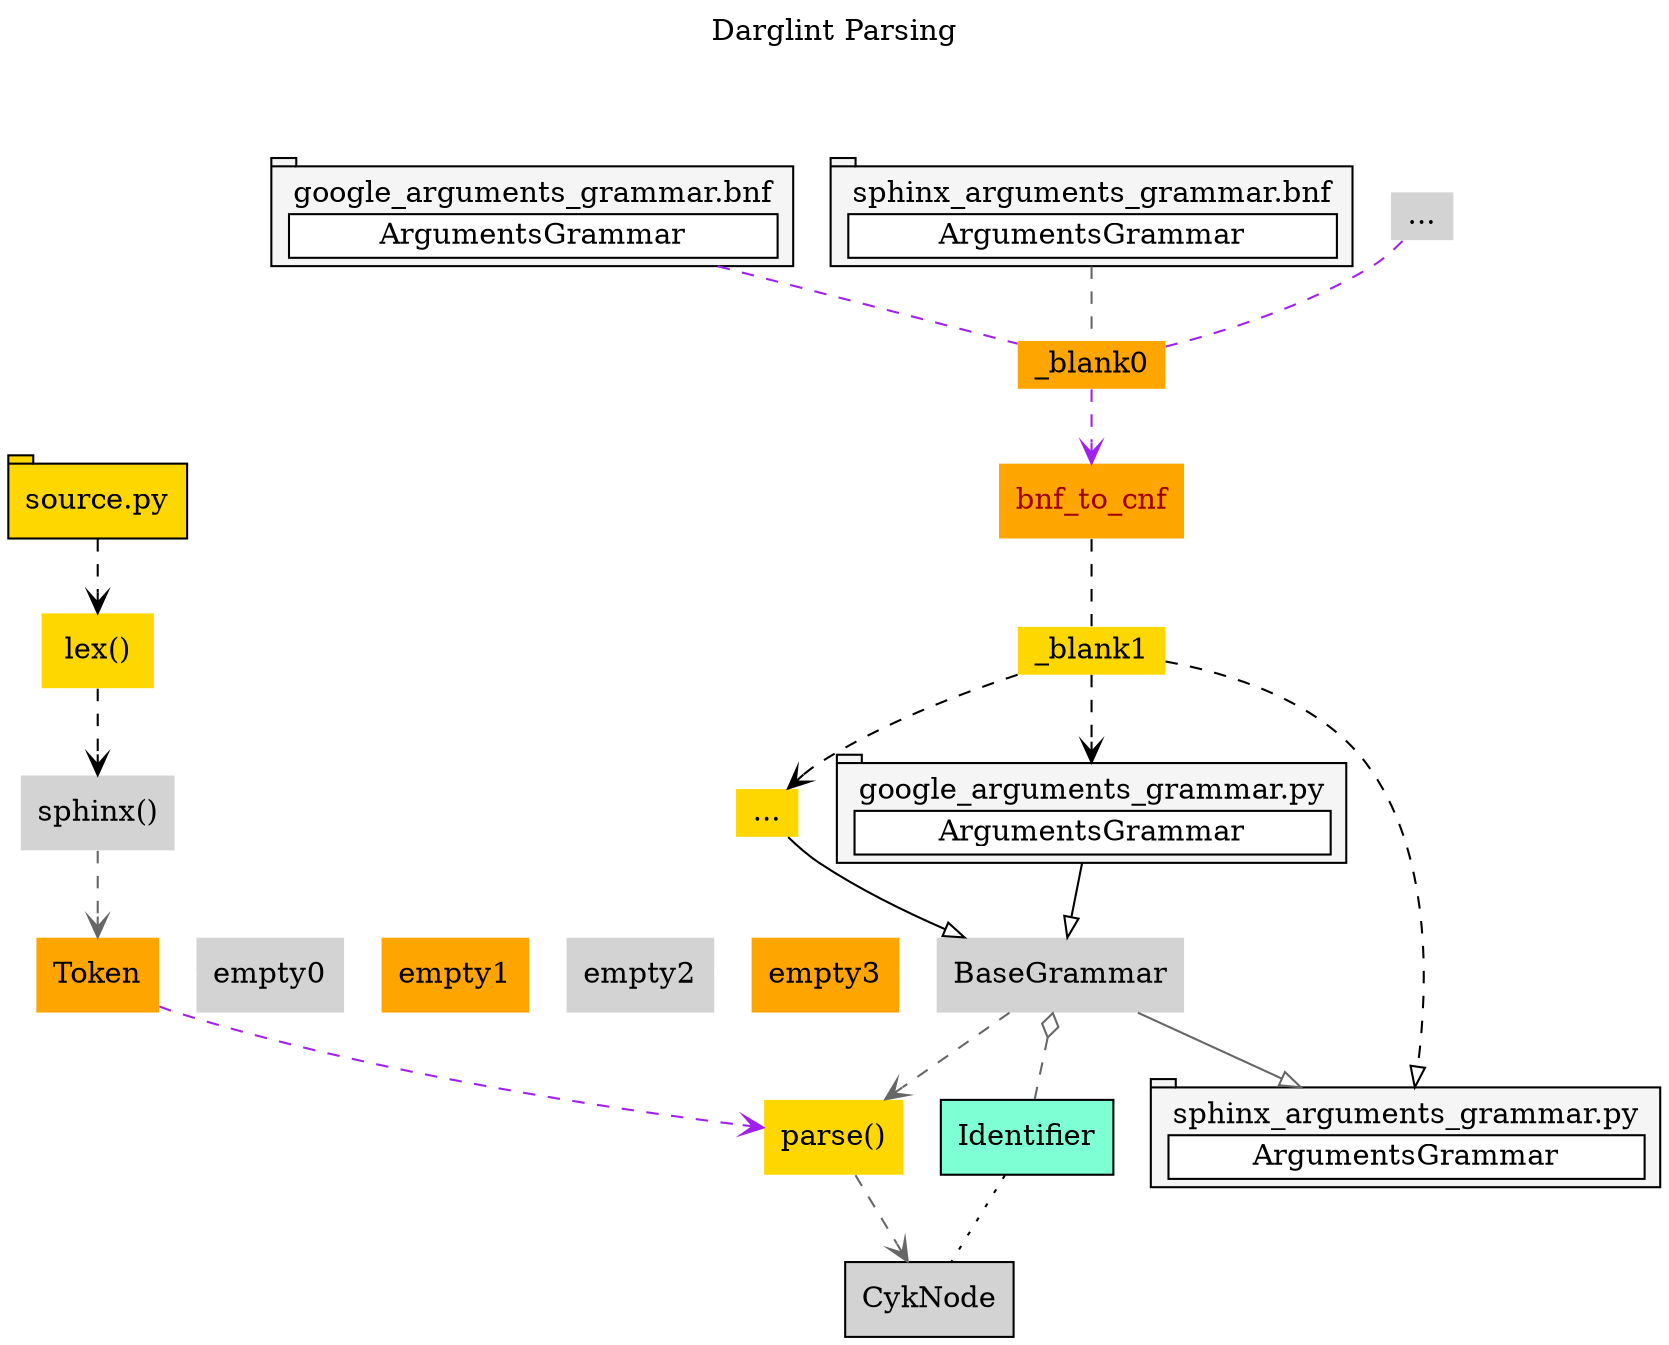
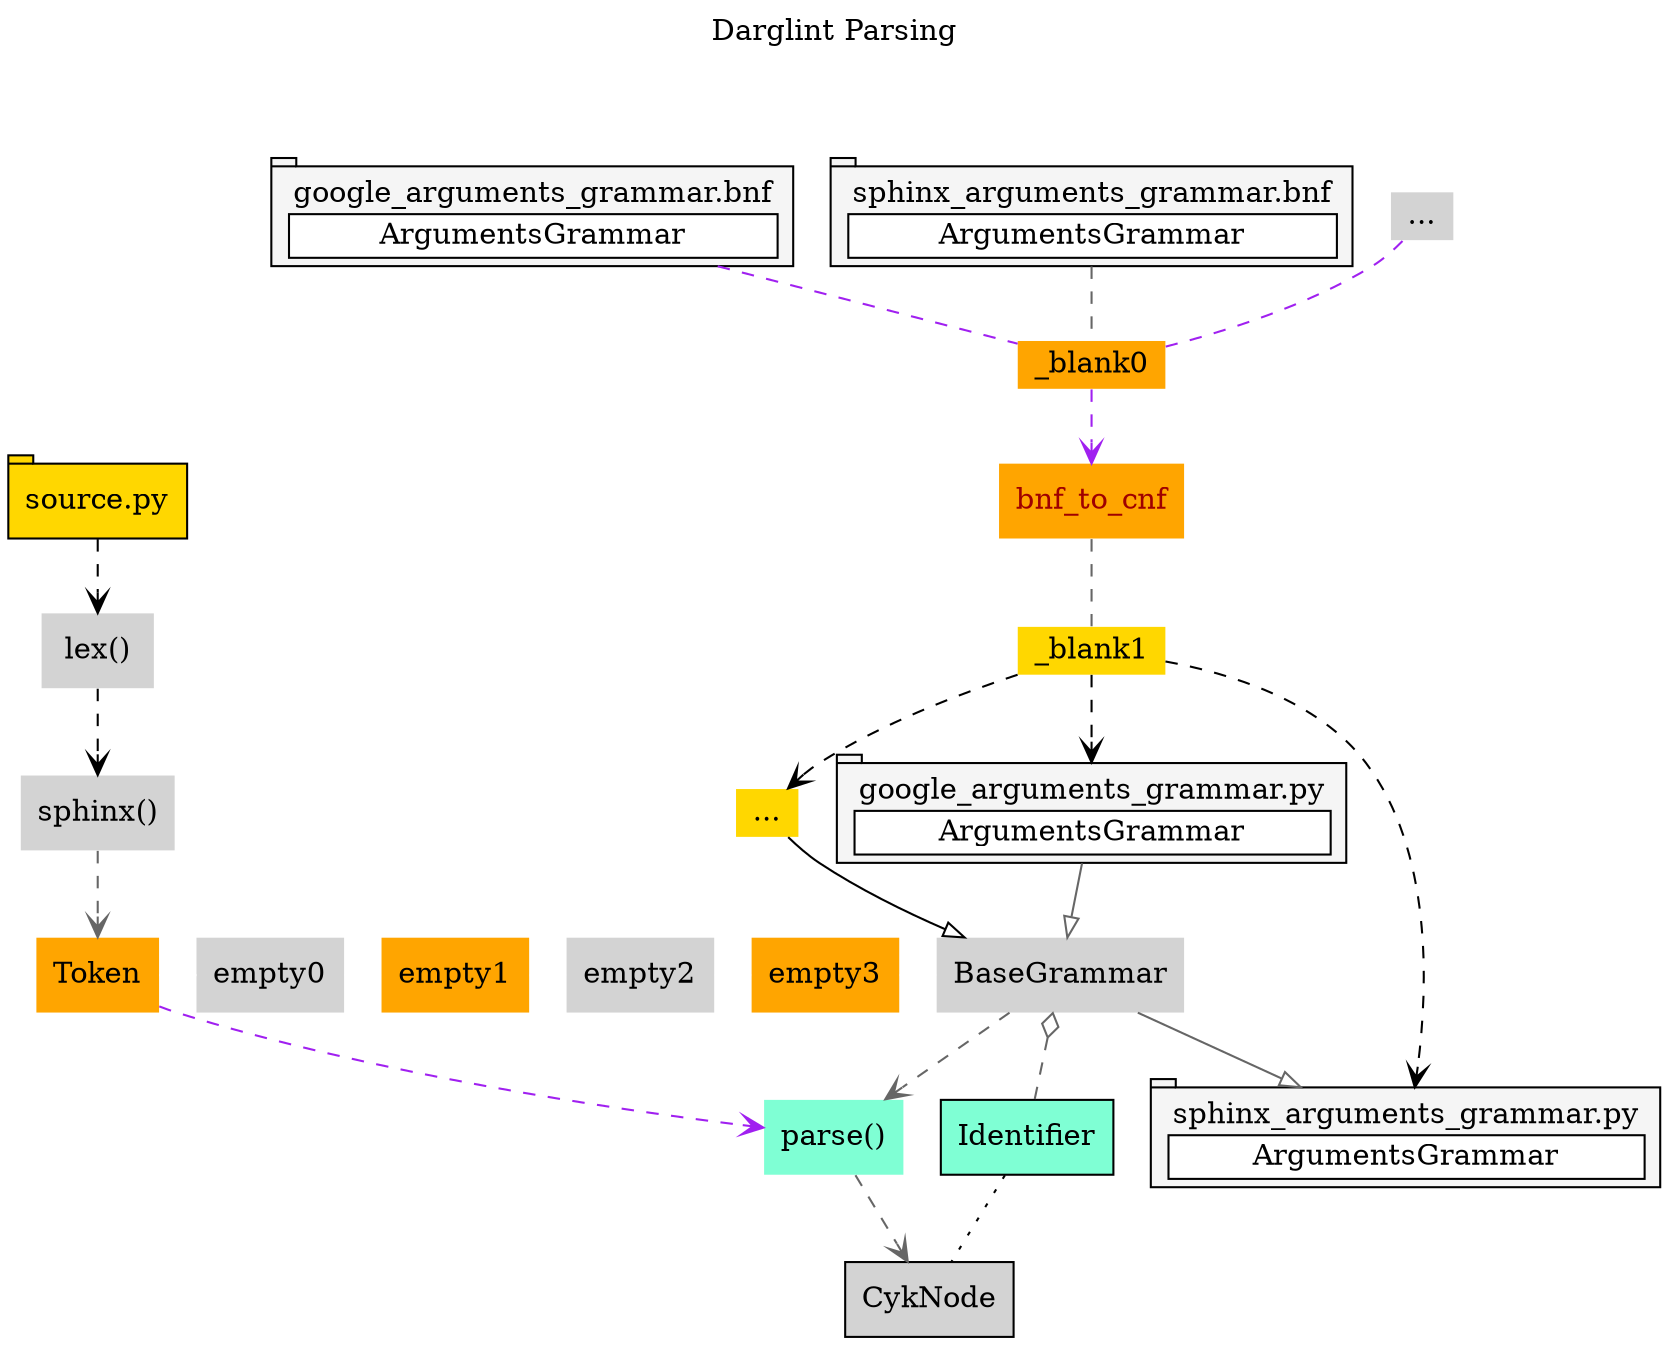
edge "bnf_to_cnf" -- "_blank1": color black -> gray40
node "lex()": fillcolor gold -> lightgrey
edge "_blank1" -> "sphinx_arguments_grammar.py": arrowhead onormal -> vee
edge "google_arguments_grammar.py" -> "BaseGrammar": color black -> gray40
node "parse()": fillcolor gold -> aquamarine
